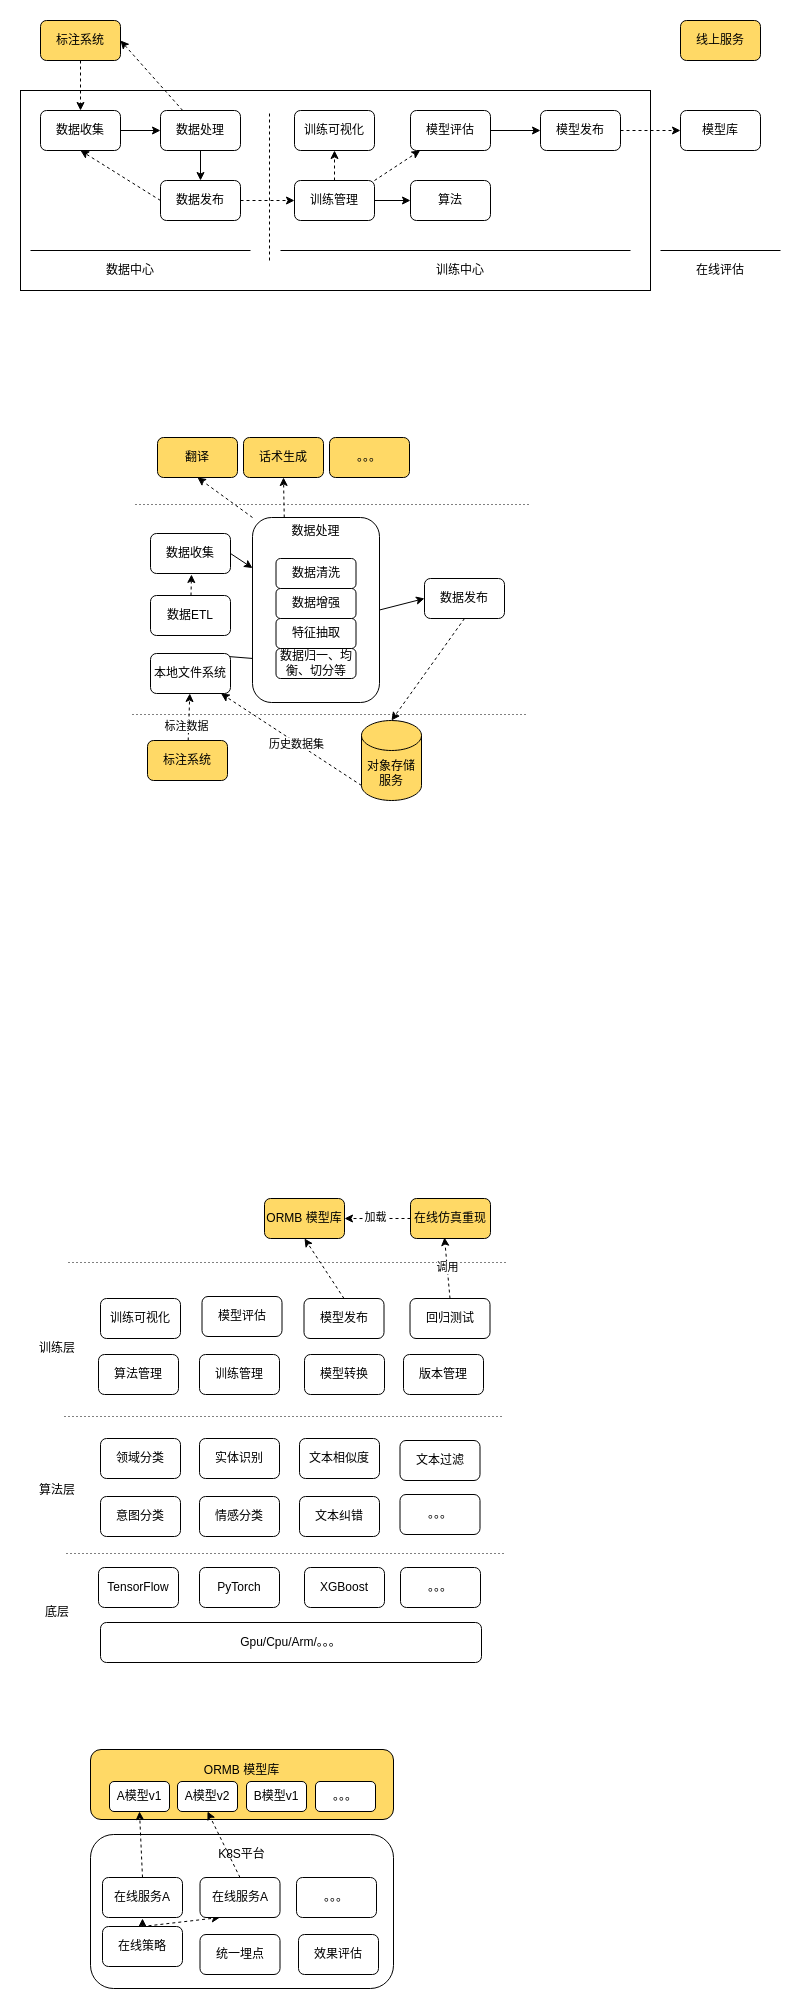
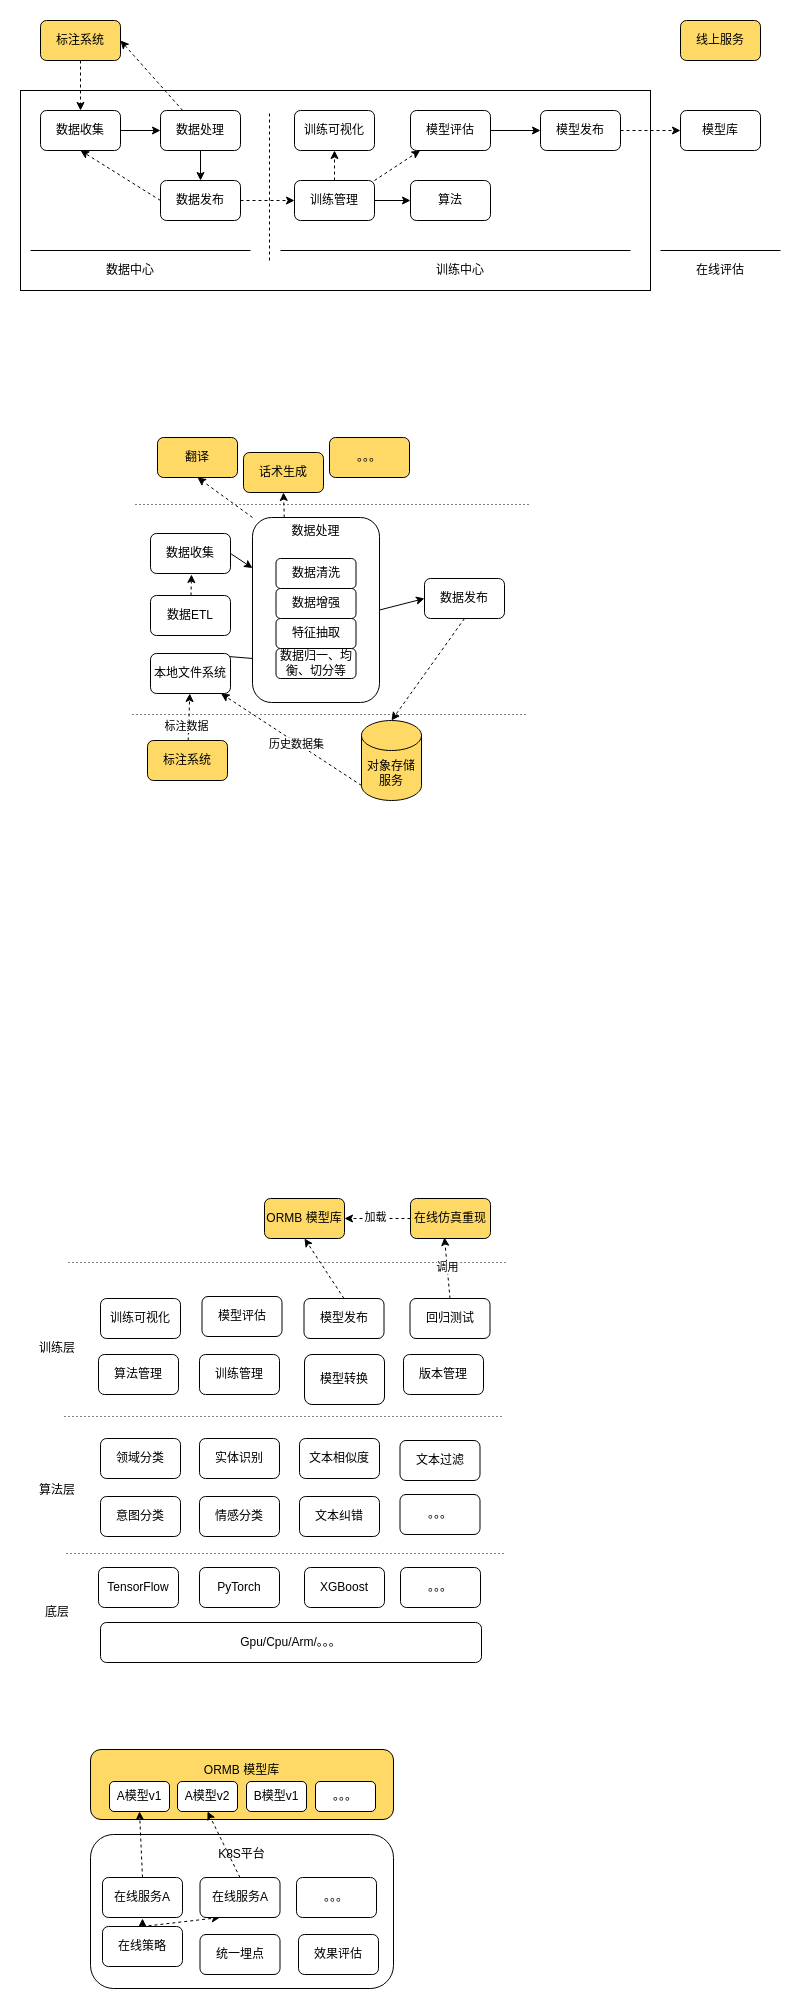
node "话术生成": moved (284, 458) -> (284, 473)
node "模型转换": size 80x40 -> 80x50
